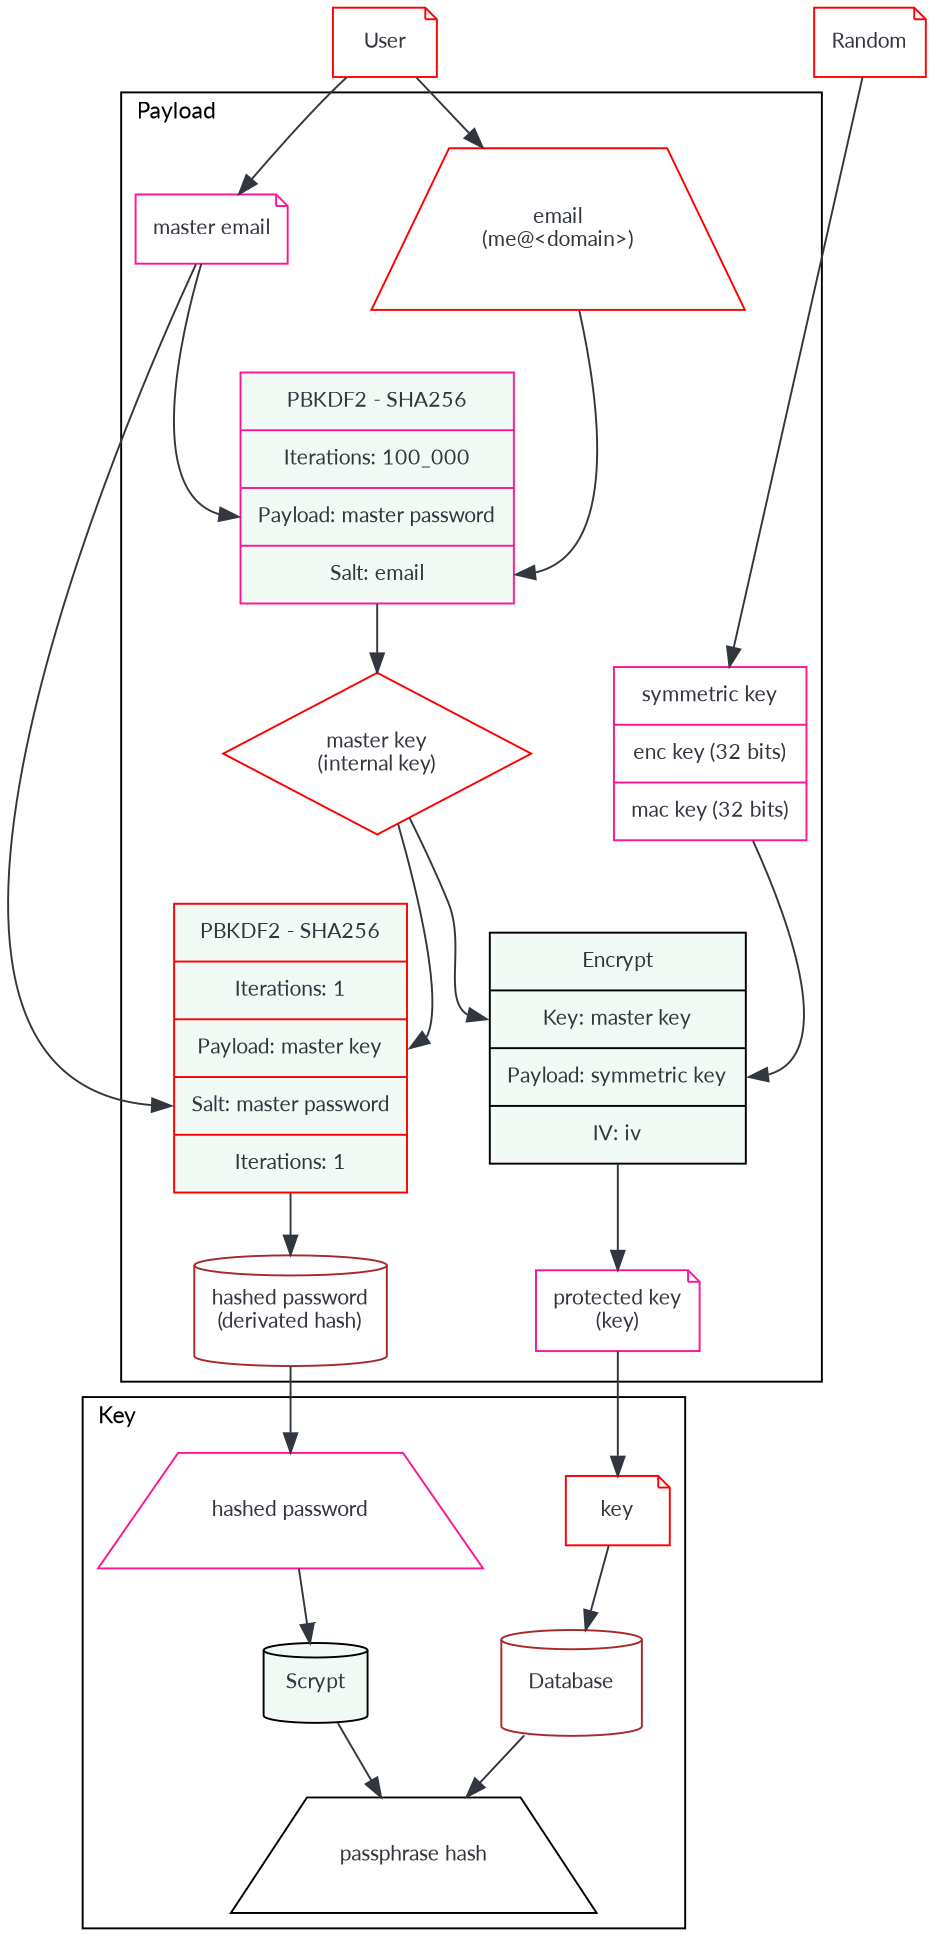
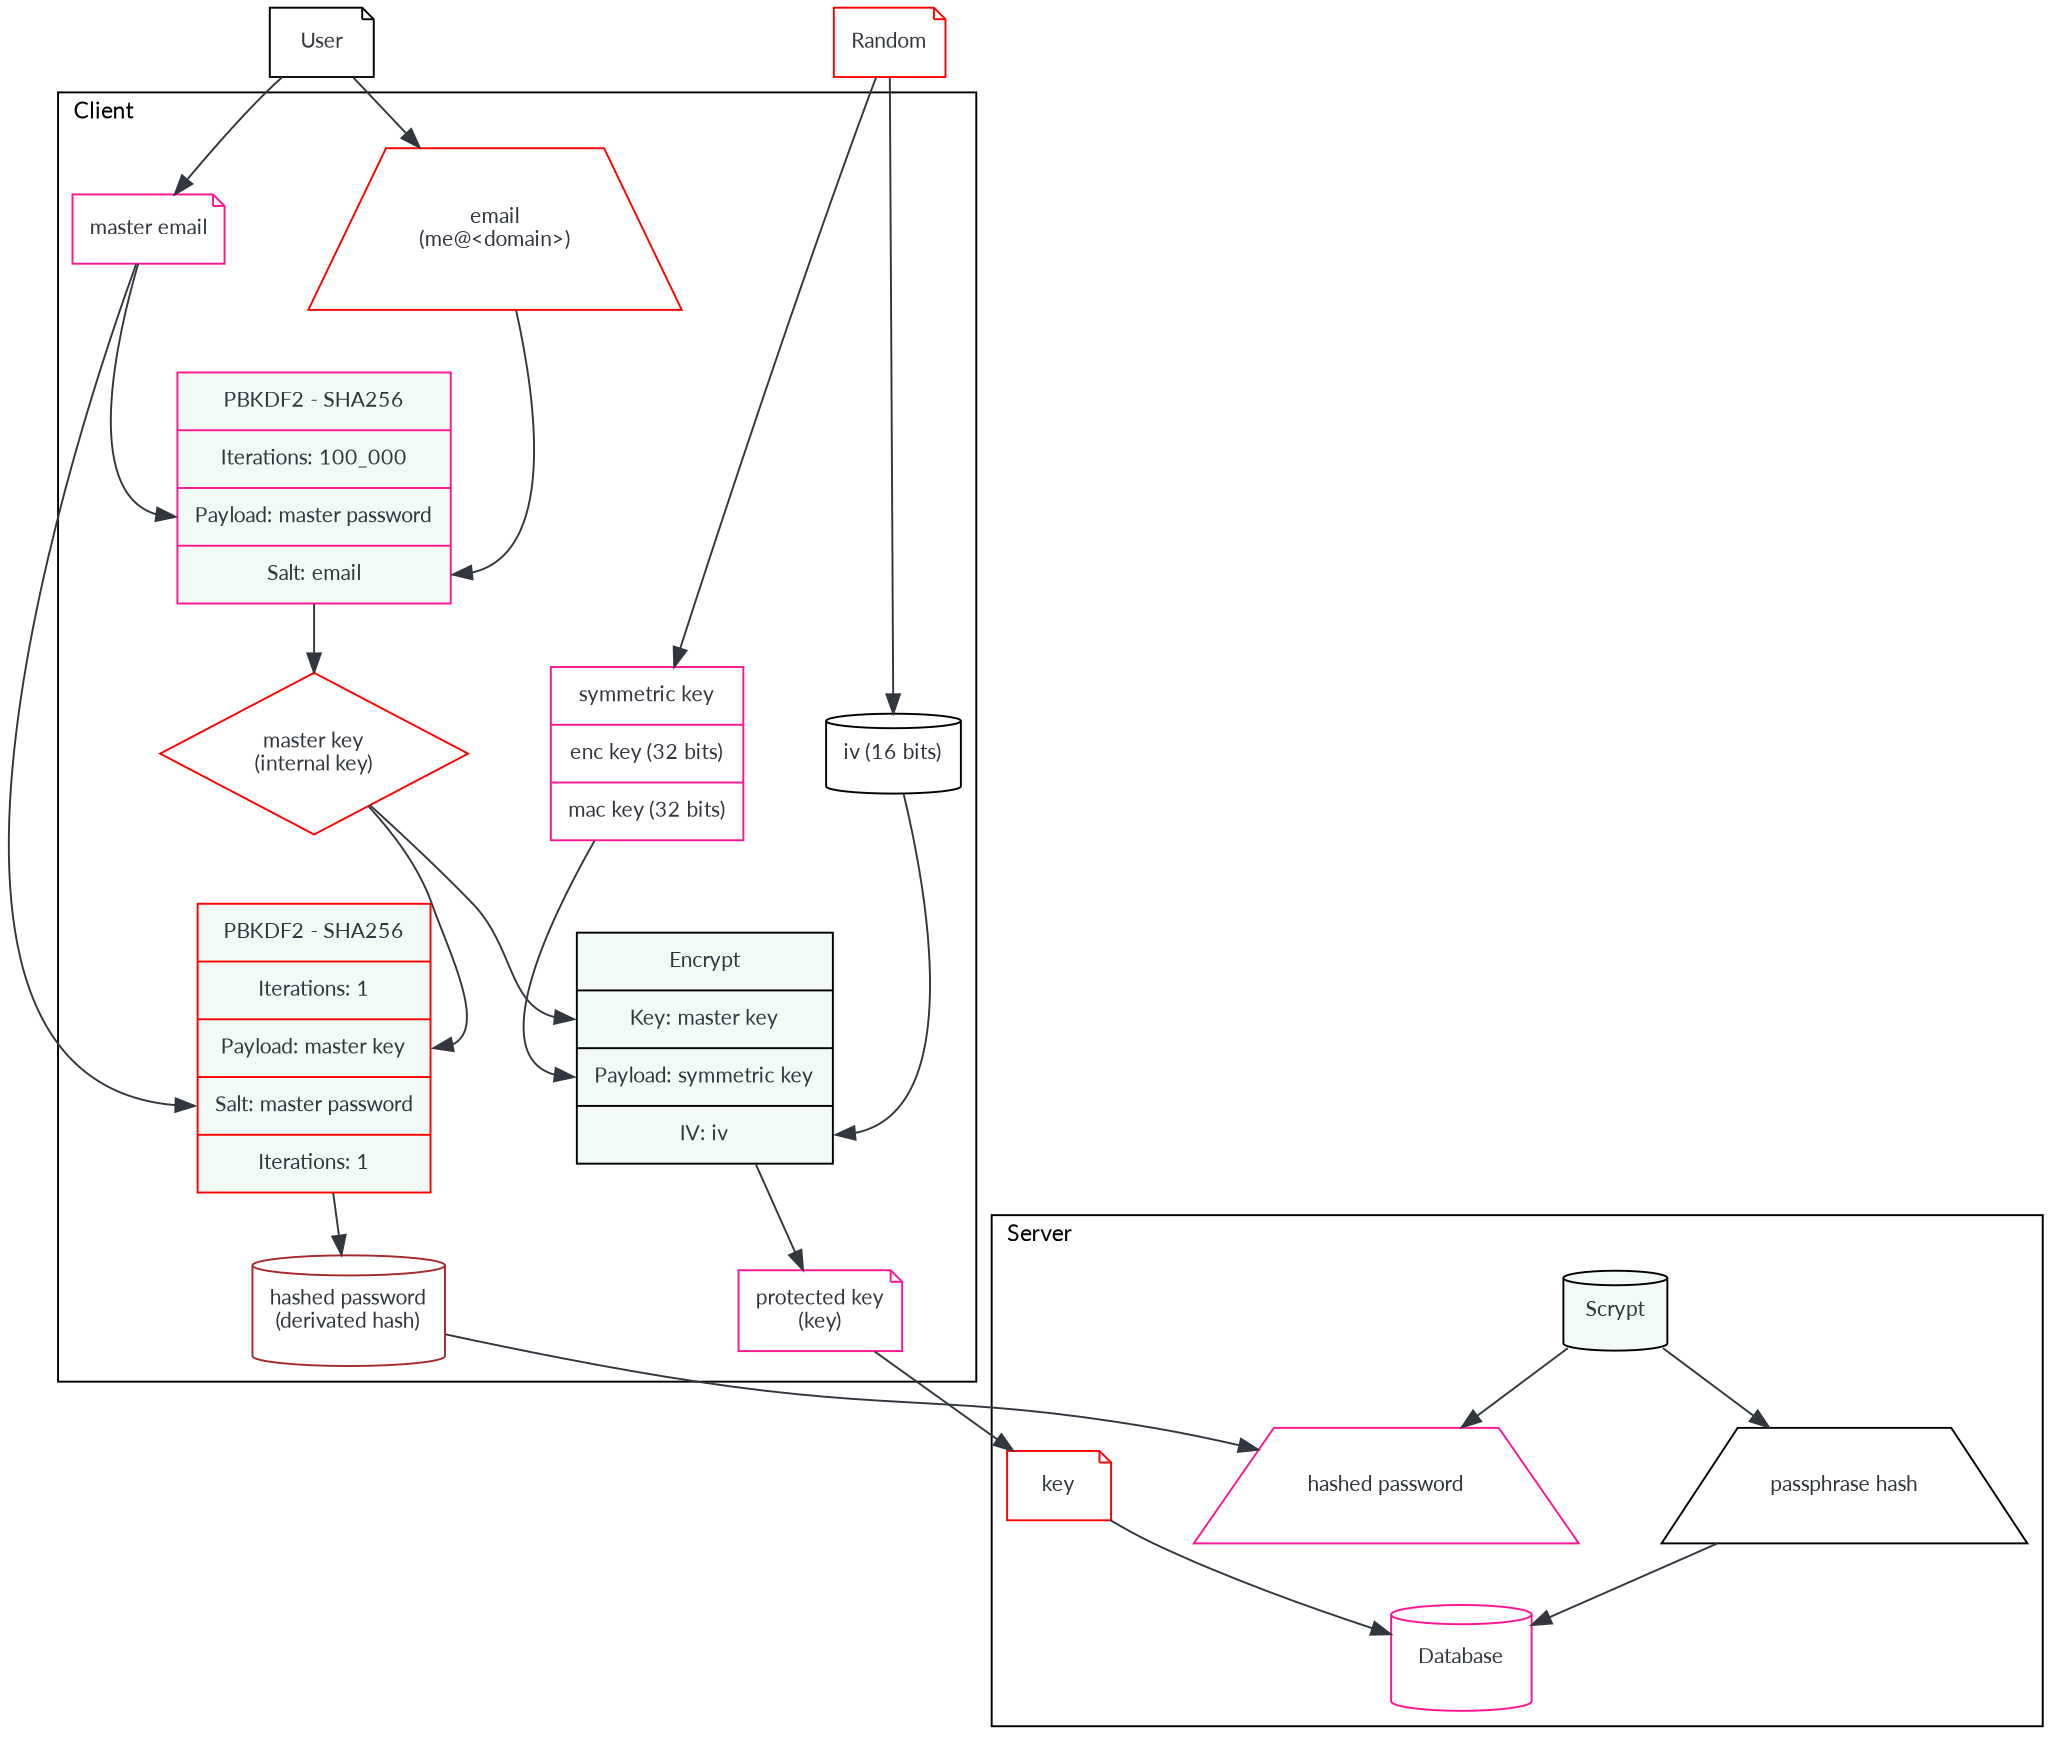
node "User": color red -> black
cluster "Payload": label "Payload" -> "Client"
node "iv (16 bits)": added
cluster "Key": label "Key" -> "Server"
edge "hashed password" -> "Scrypt": reversed
node "Database": color brown -> deeppink
edge "Database" -> "passphrase hash": reversed
